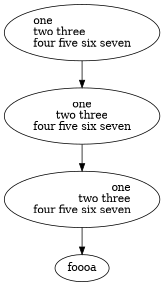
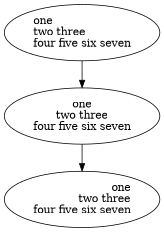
node "foooa": removed
